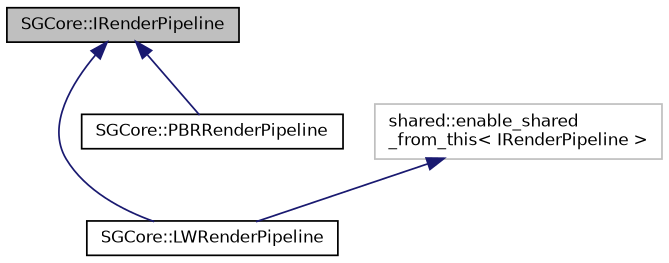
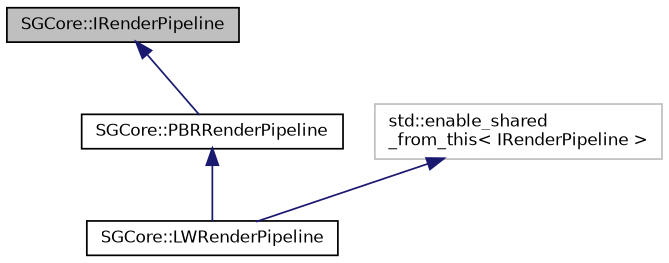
node "shared::enable_shared _from_this< IRenderPipeline >": label "shared::enable_shared _from_this< IRenderPipeline >" -> "std::enable_shared _from_this< IRenderPipeline >"
edge "SGCore::LWRenderPipeline" -> "SGCore::IRenderPipeline": now "SGCore::LWRenderPipeline" -> "SGCore::PBRRenderPipeline"
